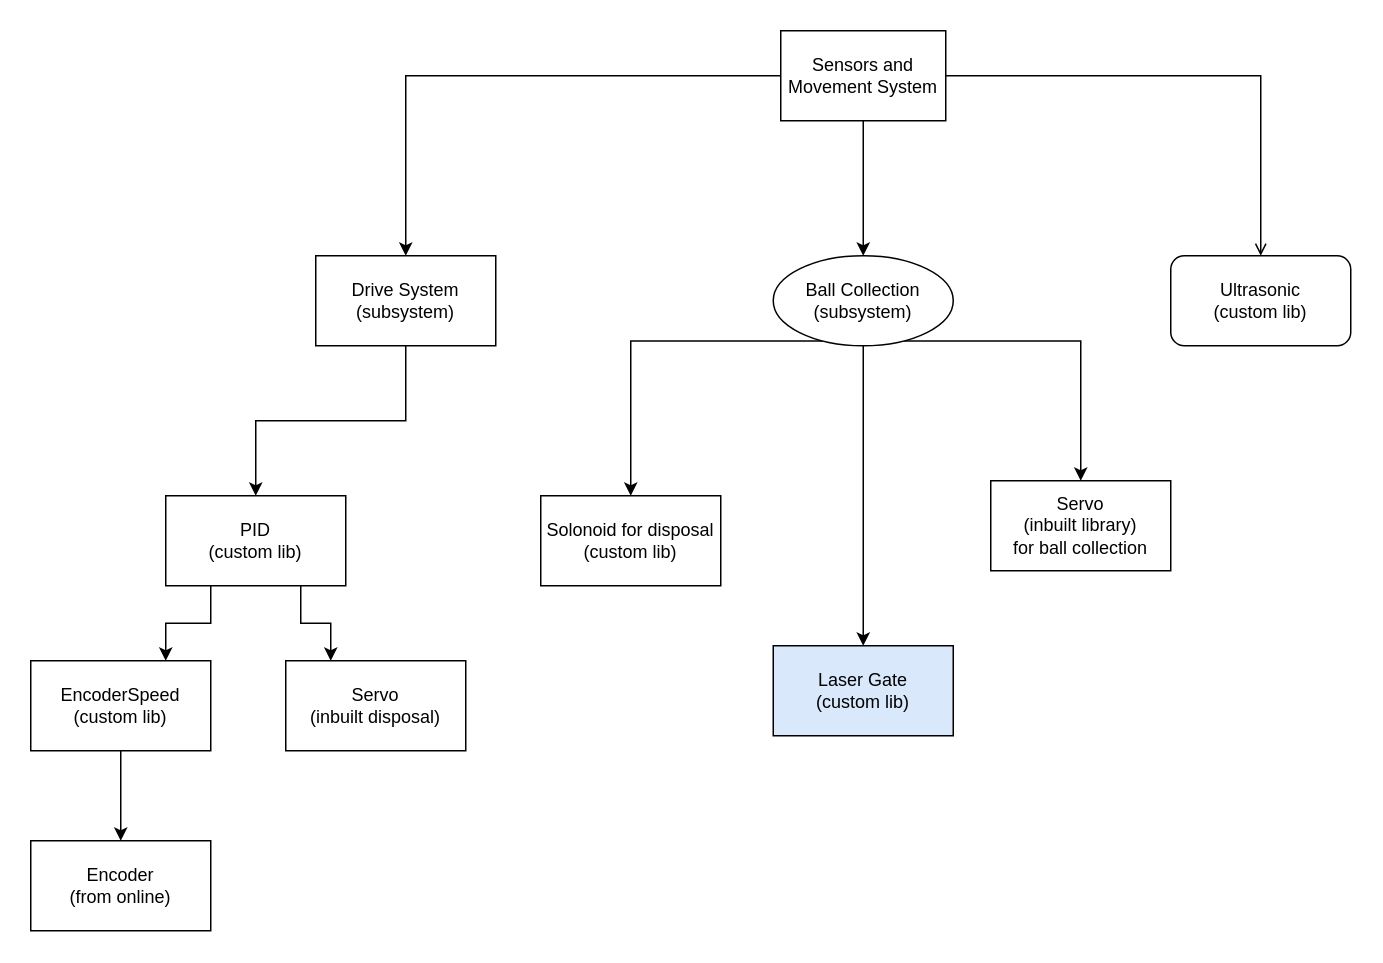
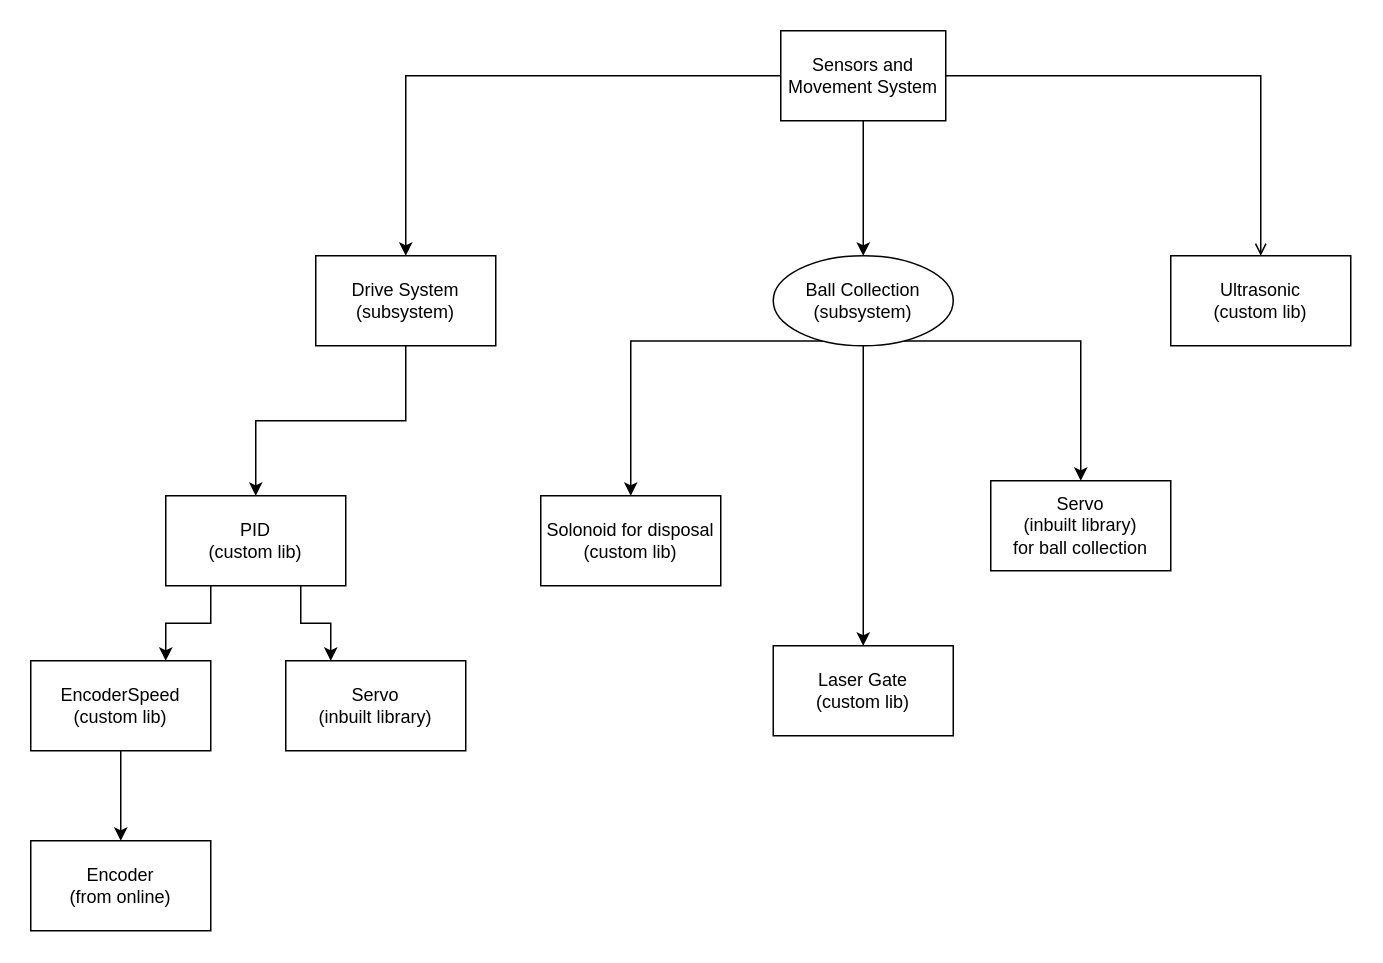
node "Ultrasonic (custom lib)": shape rounded rectangle -> rectangle
node "Laser Gate (custom lib)": fillcolor #dae8fc -> #ffffff
node "Servo (inbuilt disposal)": label "Servo (inbuilt disposal)" -> "Servo (inbuilt library)"
